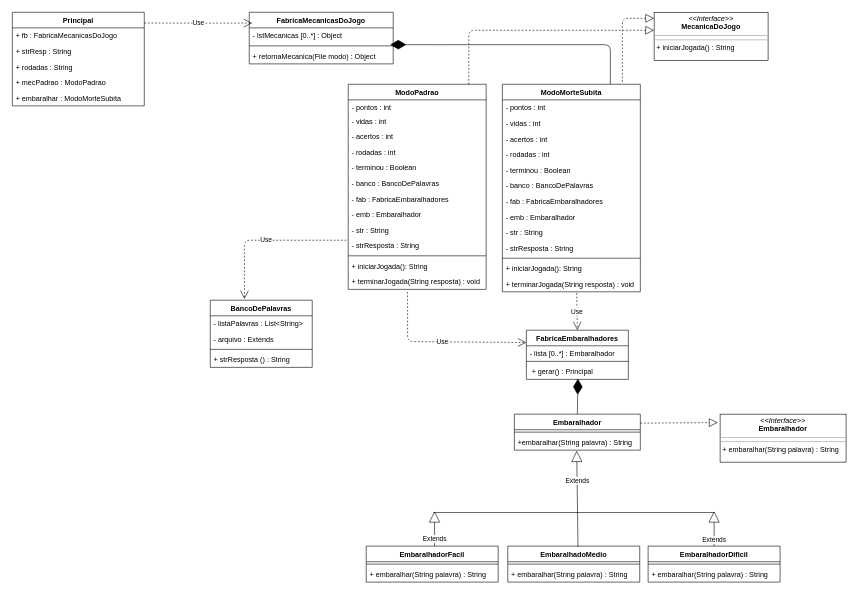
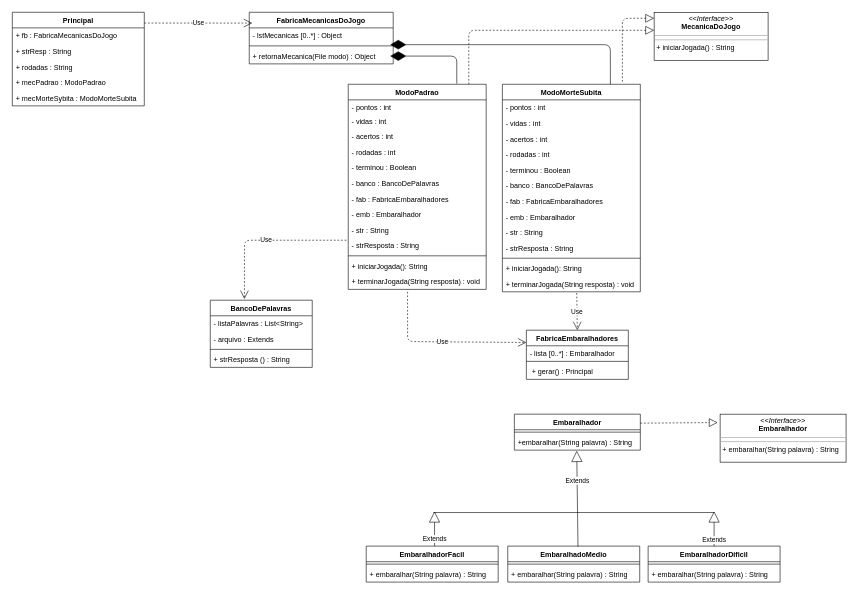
edge "ModoPadrao" -> "+ retornaMecanica(File modo) : Object": added
node "+ embaralhar : ModoMorteSubita": label "+ embaralhar : ModoMorteSubita" -> "+ mecMorteSybita : ModoMorteSubita"
edge "Embaralhador" -> "+ gerar() : Principal": removed
